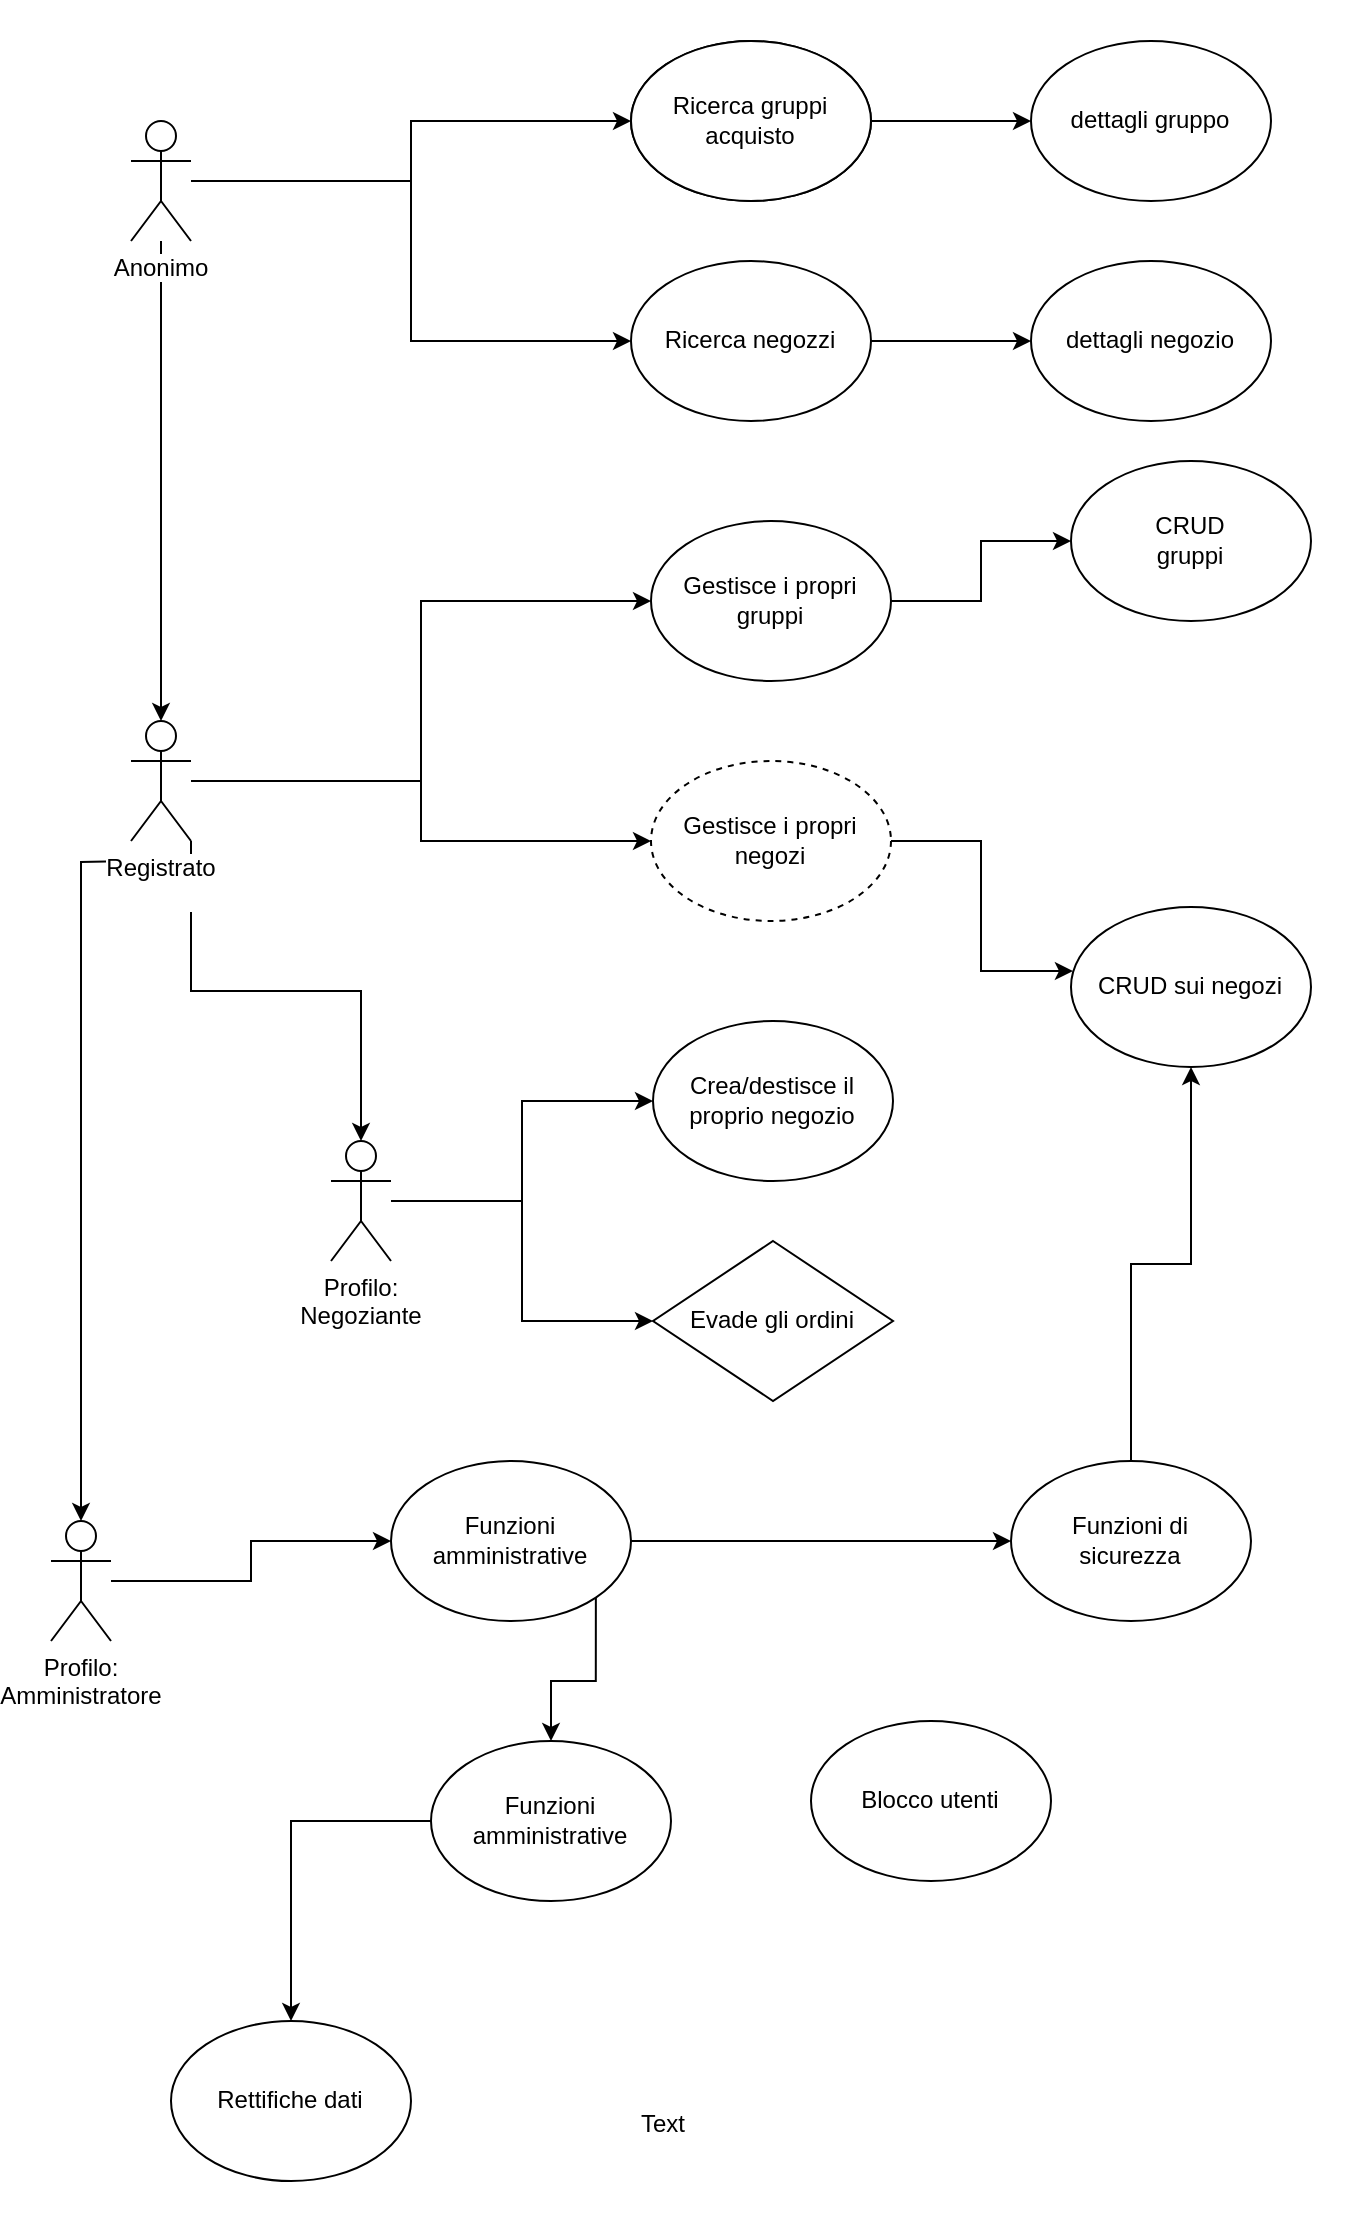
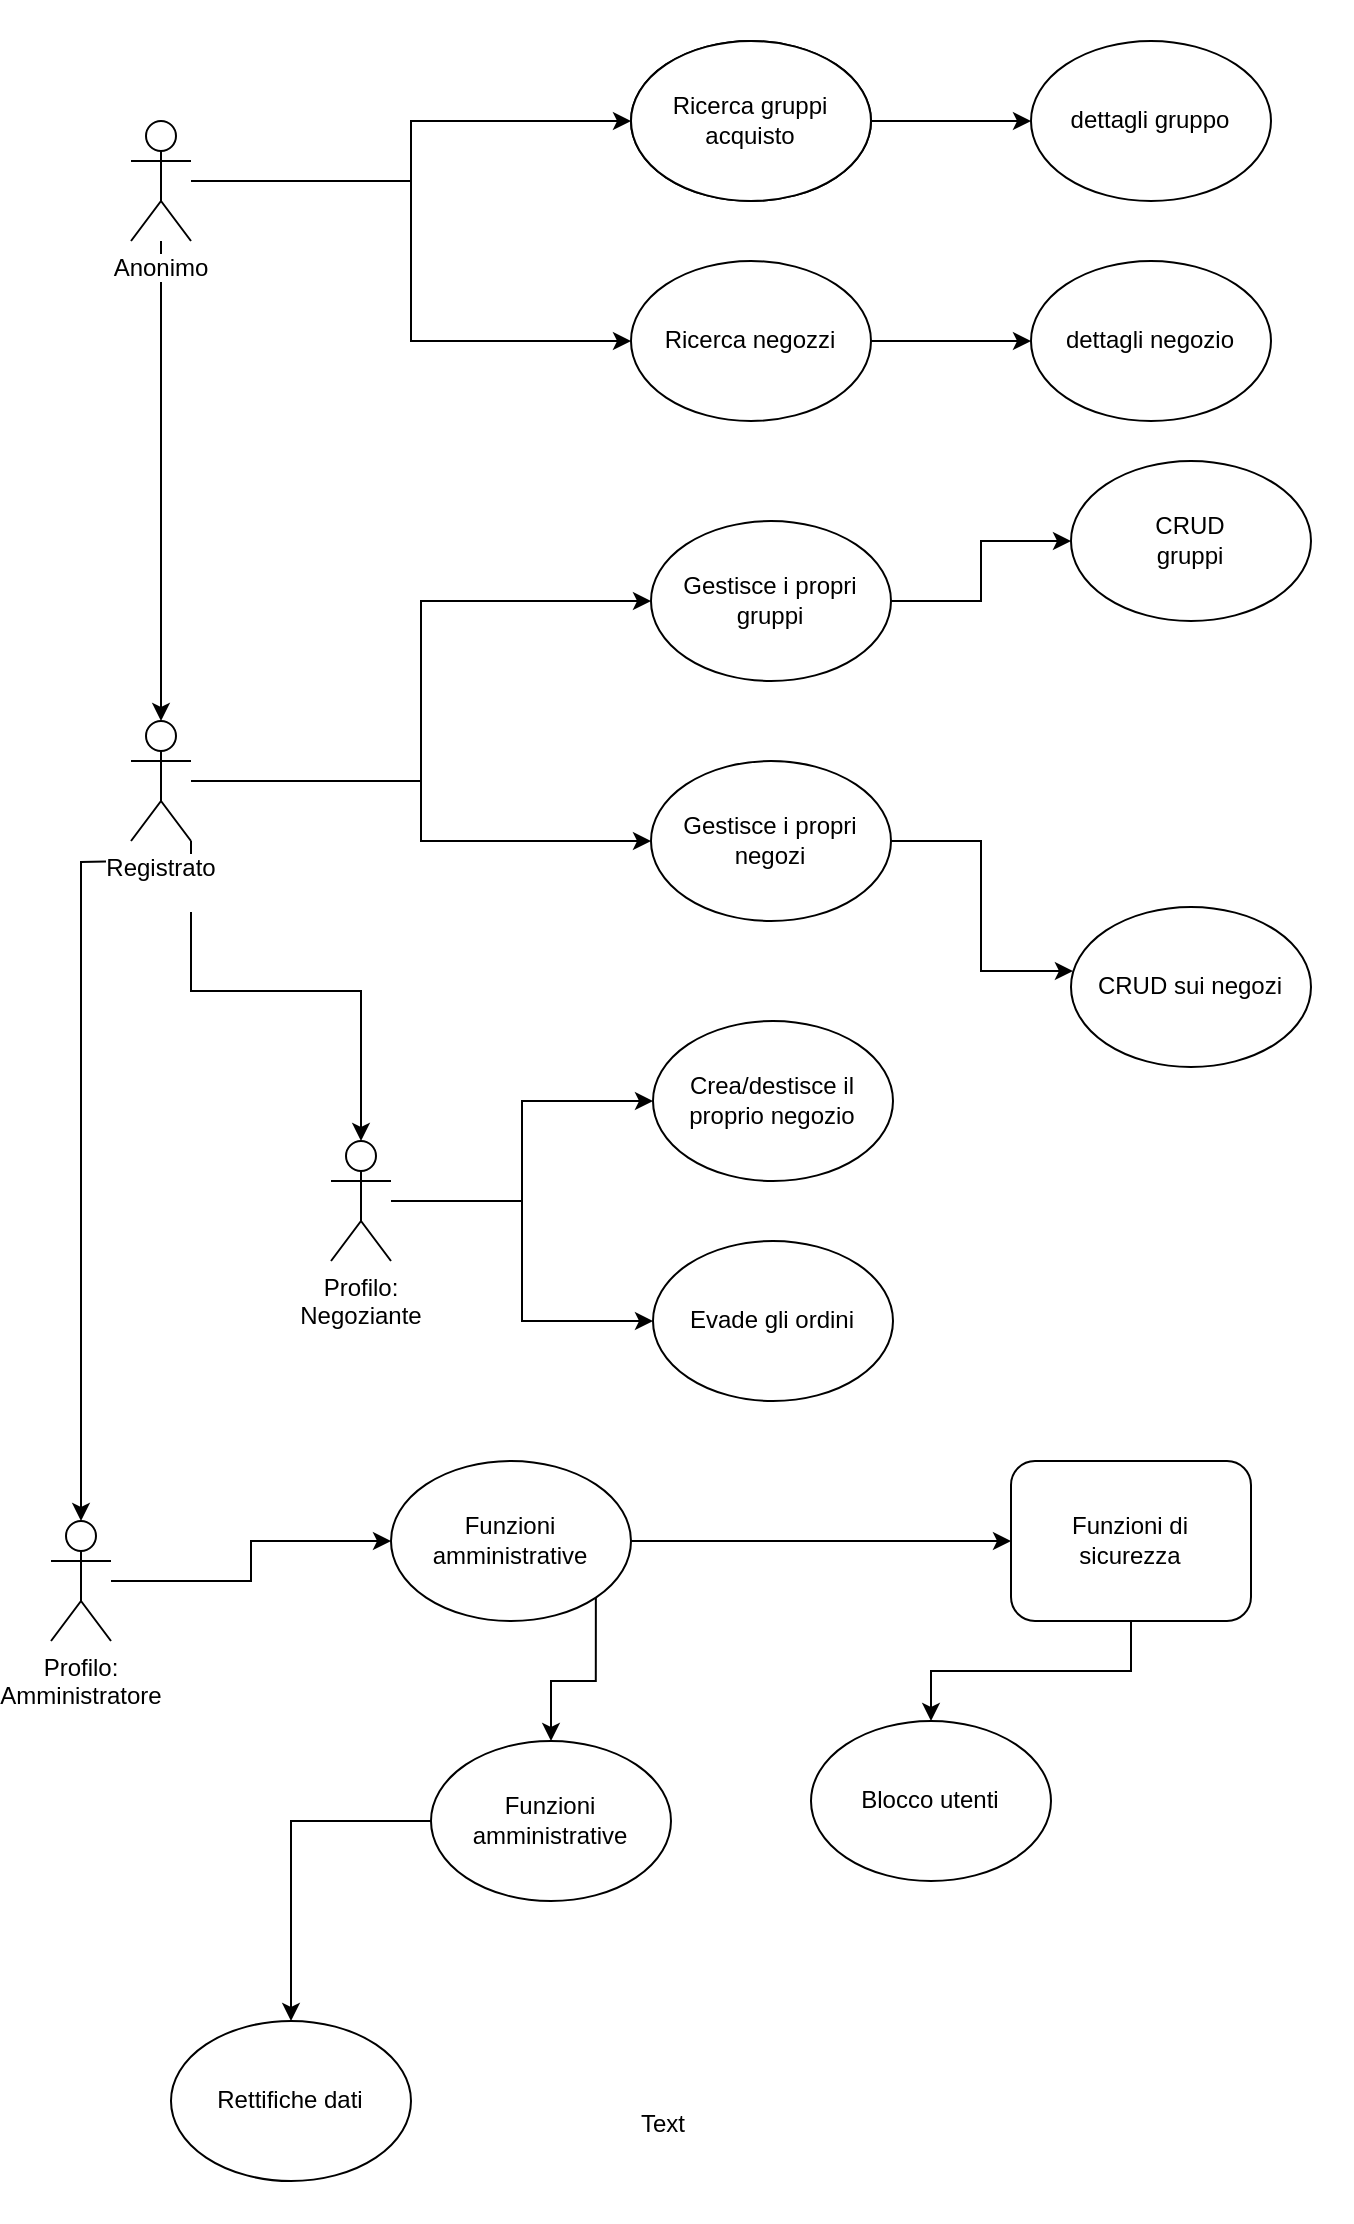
node "Gestisce i propri negozi": style dashed -> solid
edge "Funzioni di sicurezza" -> "CRUD sui negozi": now "Funzioni di sicurezza" -> "Blocco utenti"
node "Evade gli ordini": shape diamond -> ellipse
node "Funzioni di sicurezza": shape ellipse -> rounded rectangle
